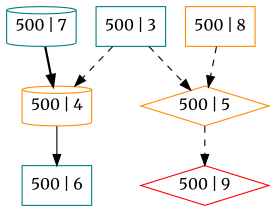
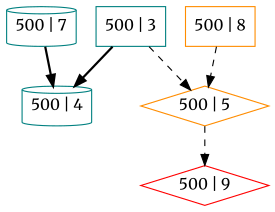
edge "500 | 3" -> "500 | 4": style dashed -> bold
node "500 | 4": color darkorange -> teal
node "500 | 6": removed
